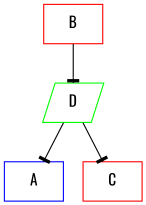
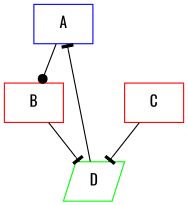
edge "A" -> "B": added
edge "D" -> "C": reversed
